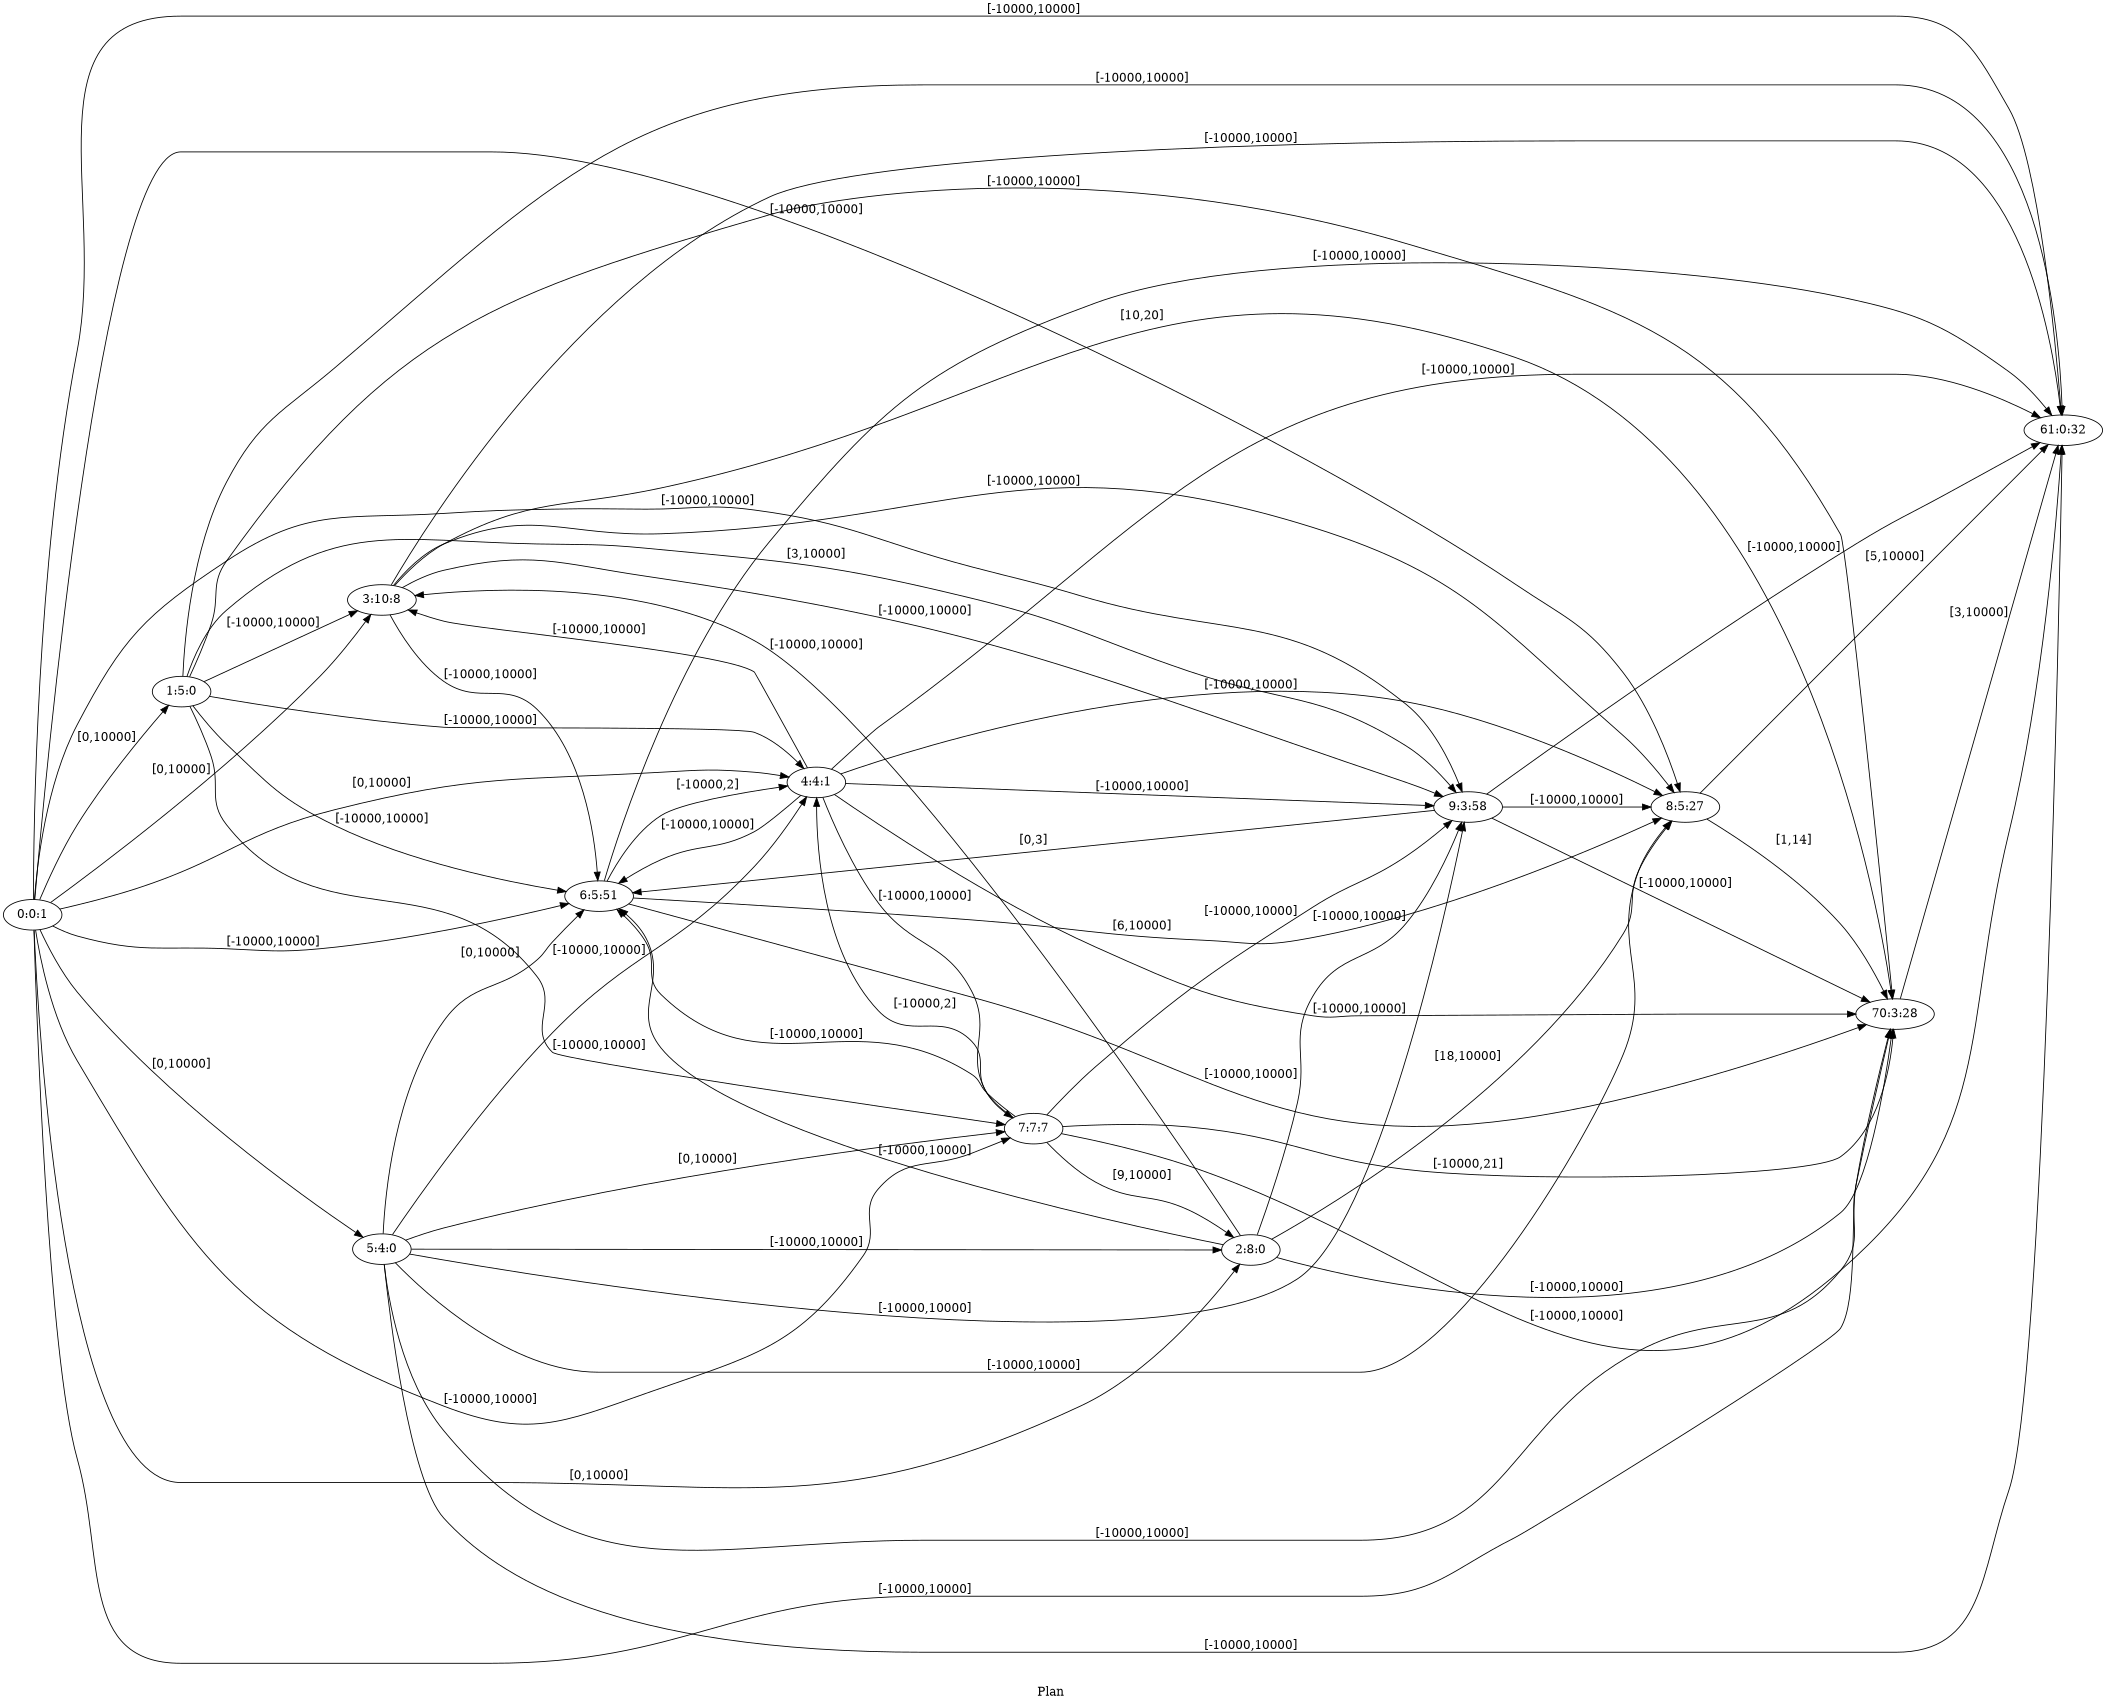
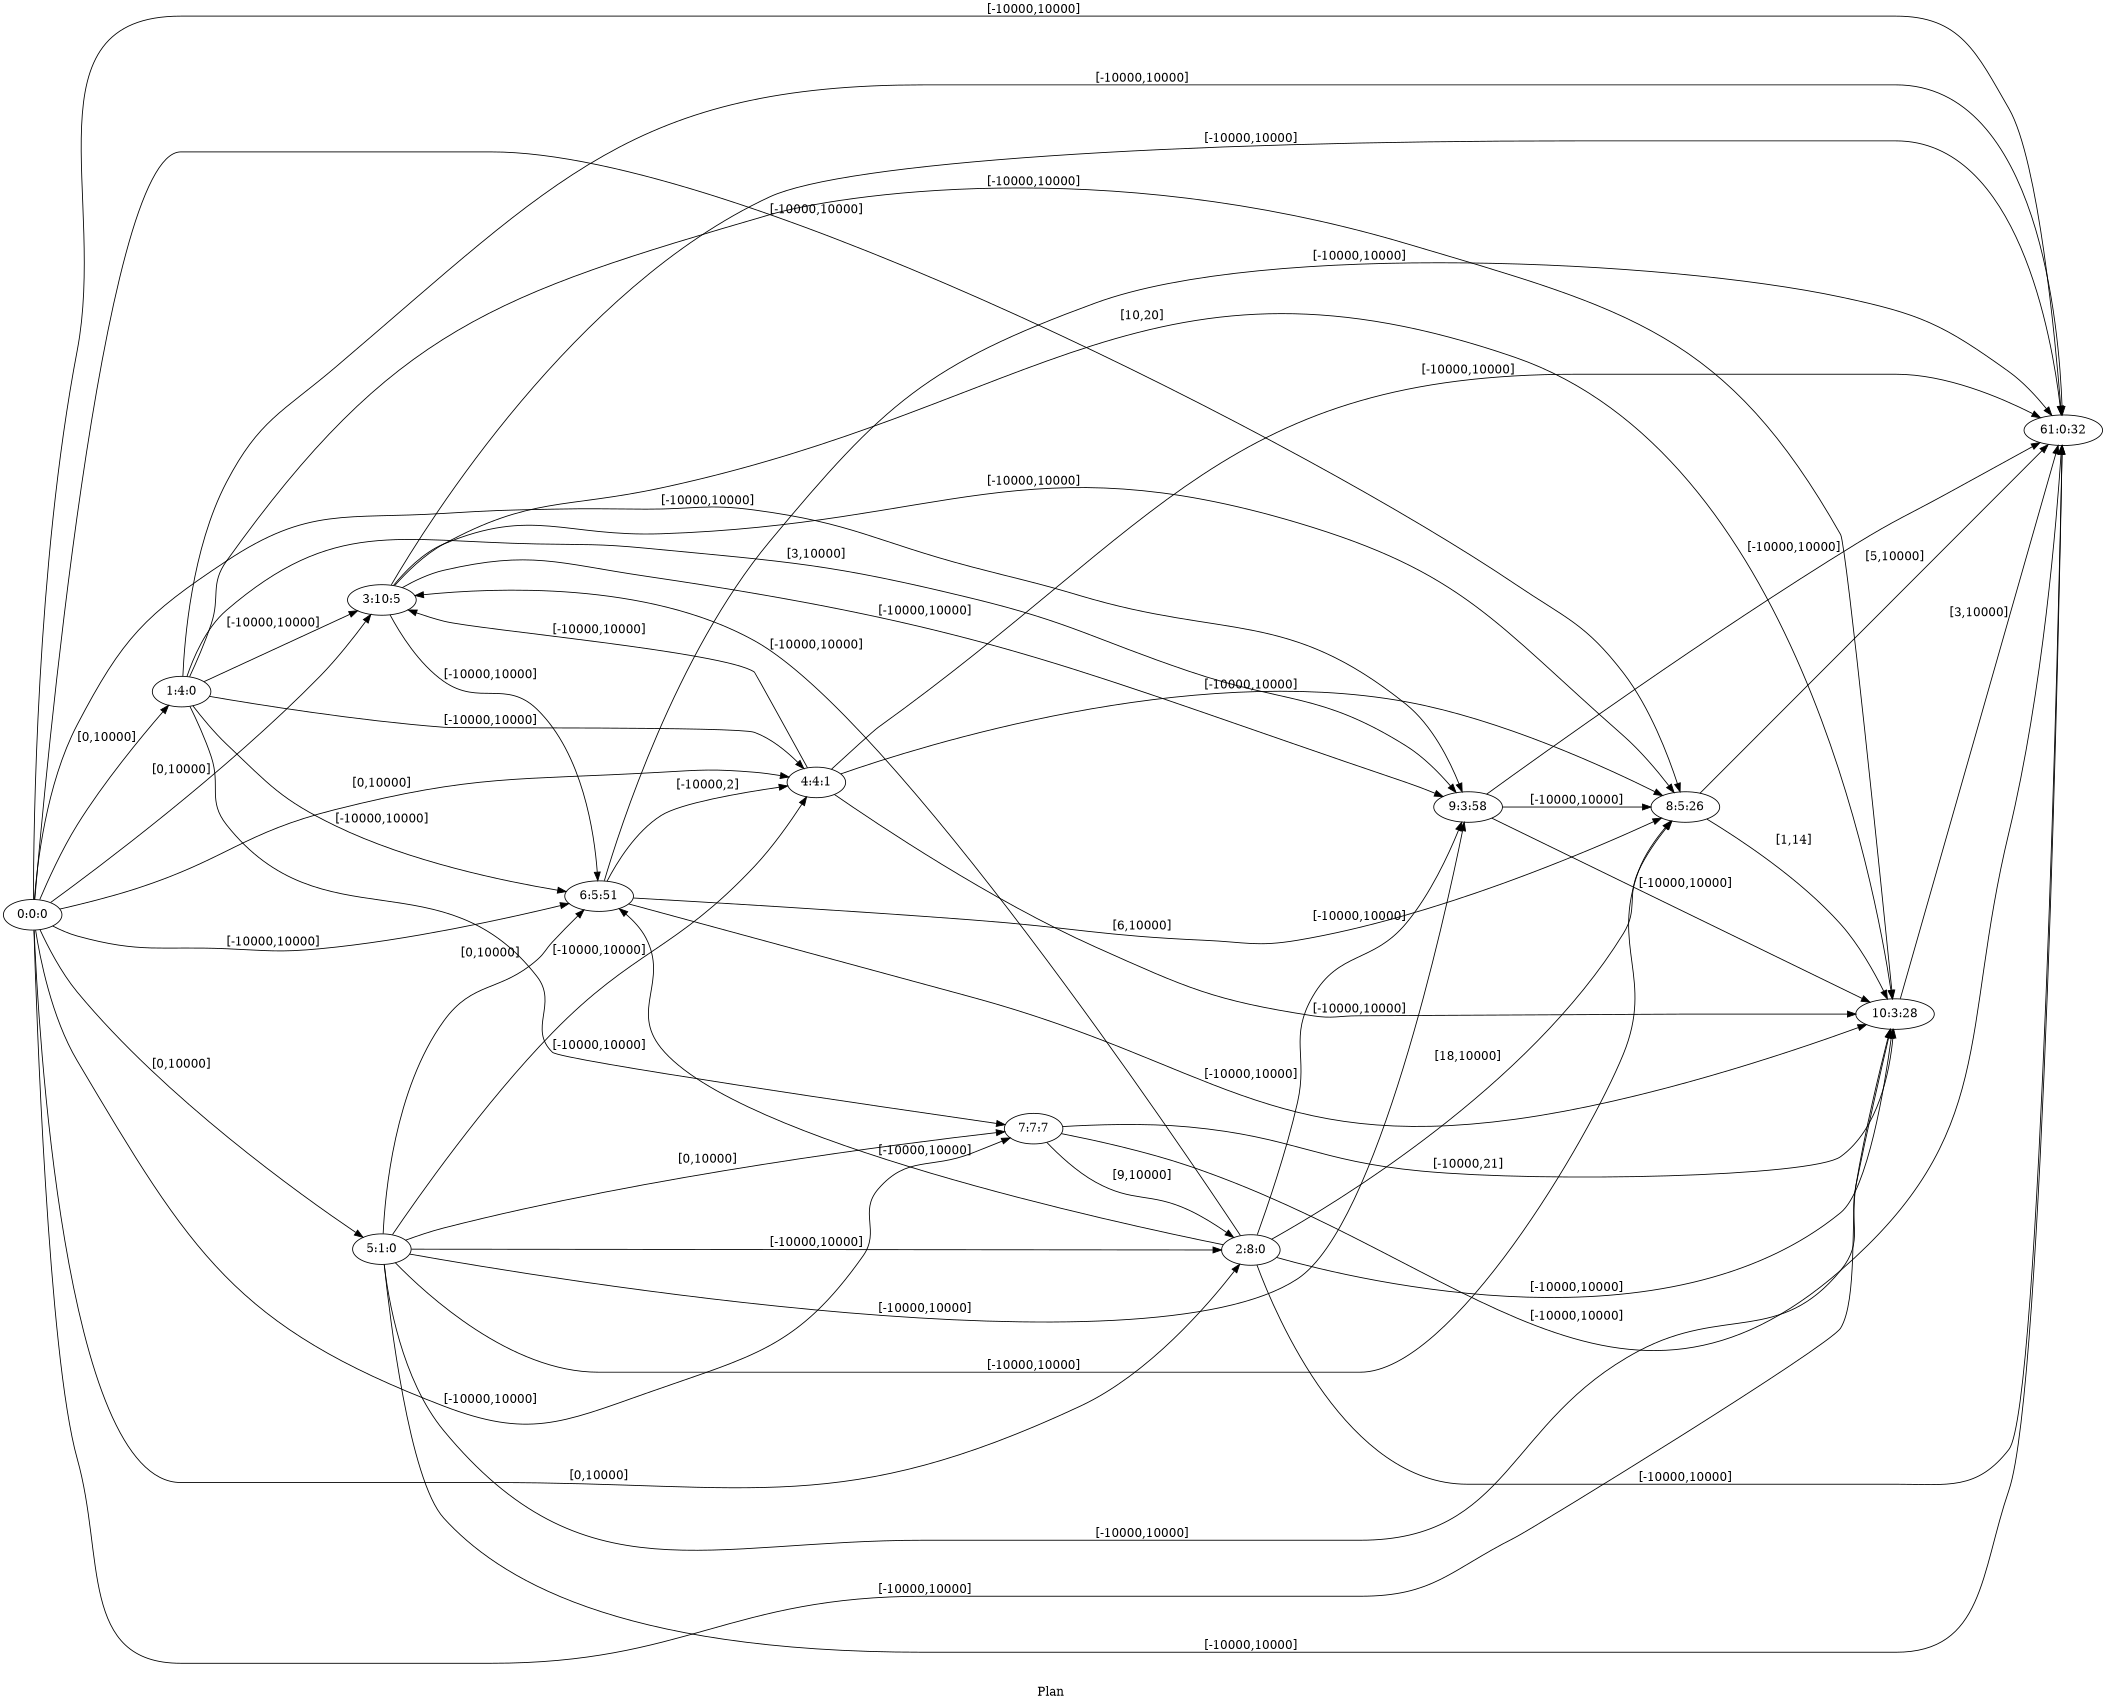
node "3:10:8": label "3:10:8" -> "3:10:5"
node "1:5:0": label "1:5:0" -> "1:4:0"
edge "4:4:1" -> "9:3:58": removed, label "[-10000,10000]"
node "8:5:27": label "8:5:27" -> "8:5:26"
edge "4:4:1" -> "6:5:51": removed, label "[-10000,10000]"
edge "9:3:58" -> "6:5:51": removed, label "[0,3]"
node "0:0:1": label "0:0:1" -> "0:0:0"
edge "4:4:1" -> "7:7:7": removed, label "[-10000,10000]"
edge "7:7:7" -> "9:3:58": removed, label "[-10000,10000]"
edge "7:7:7" -> "4:4:1": removed, label "[-10000,2]"
node "70:3:28": label "70:3:28" -> "10:3:28"
edge "7:7:7" -> "6:5:51": removed, label "[-10000,10000]"
node "5:4:0": label "5:4:0" -> "5:1:0"
edge "2:8:0" -> "61:0:32": added, label "[-10000,10000]"
